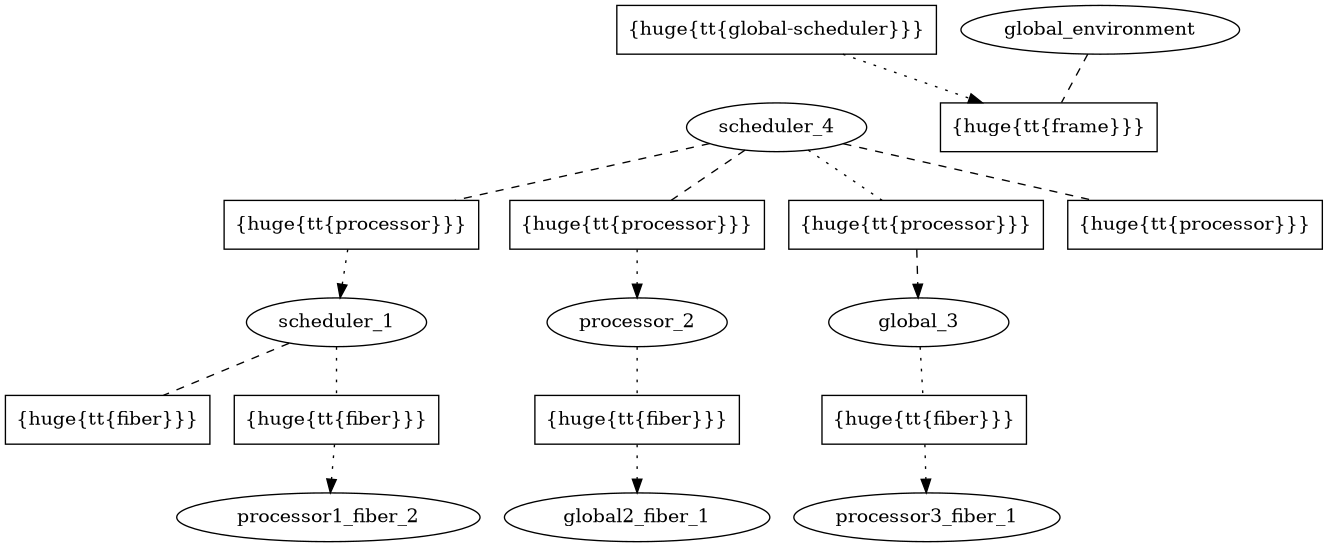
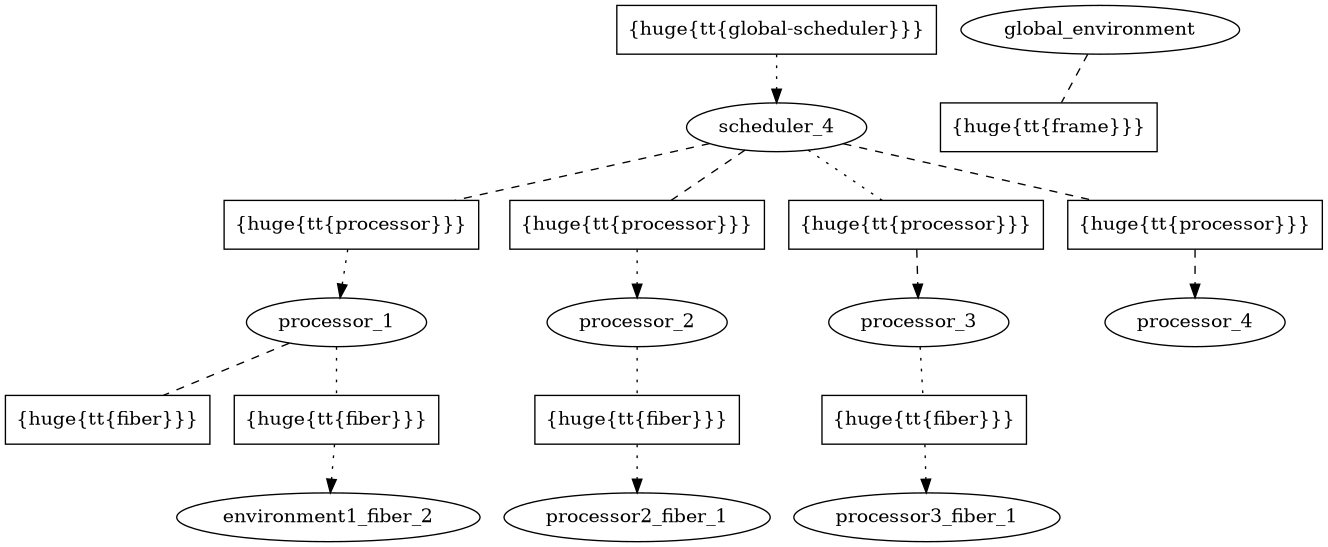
edge "{huge{tt{global-scheduler}}}" -> "{huge{tt{frame}}}": now "{huge{tt{global-scheduler}}}" -> "scheduler_4"
node "scheduler_1": label "scheduler_1" -> "processor_1"
node "global_3": label "global_3" -> "processor_3"
node "processor_4": added
node "processor1_fiber_2": label "processor1_fiber_2" -> "environment1_fiber_2"
node "global2_fiber_1": label "global2_fiber_1" -> "processor2_fiber_1"
